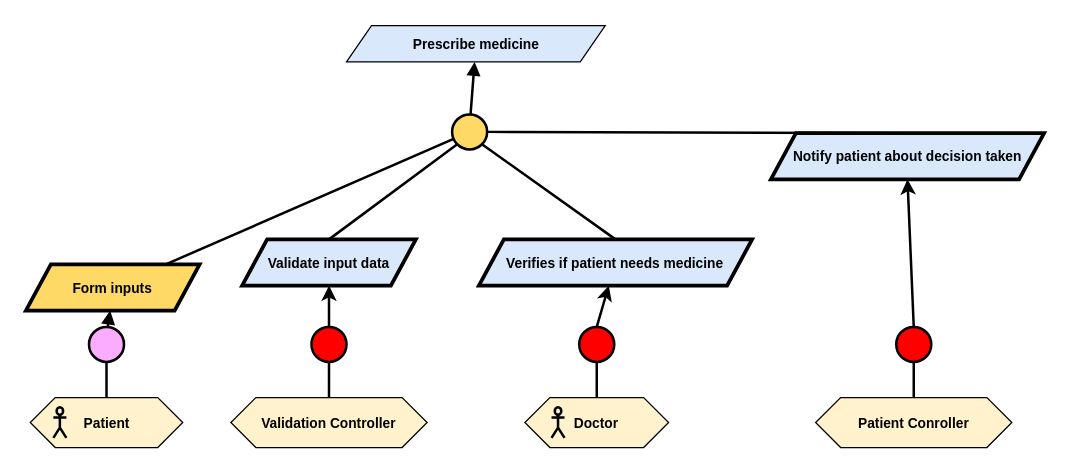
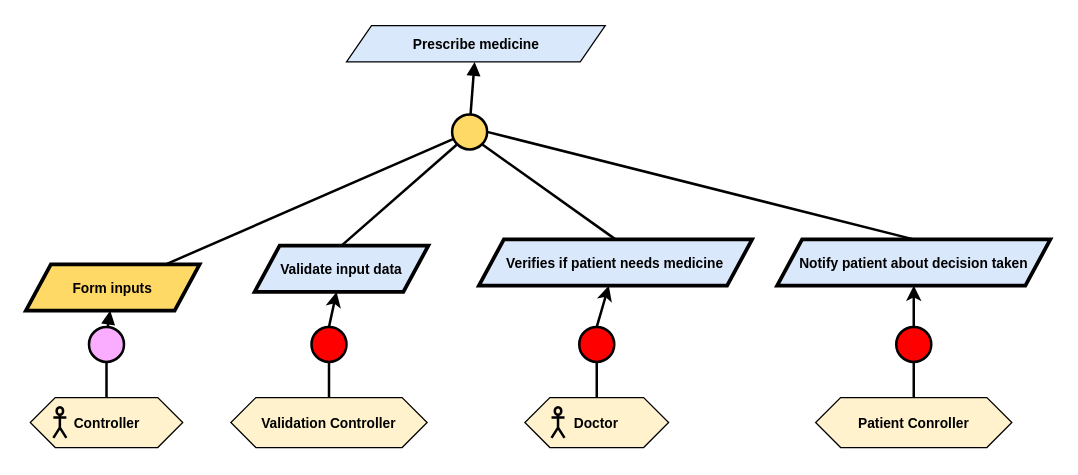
node "Notify patient about decision taken": moved (907, 156) -> (913, 263)
node "Validate input data": moved (329, 263) -> (341, 269)
node "Patient": label "Patient" -> "Controller"
